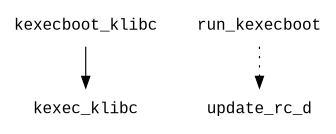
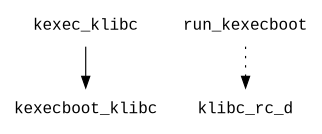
edge "kexecboot_klibc" -> "kexec_klibc": reversed
node "update_rc_d": label "update_rc_d" -> "klibc_rc_d"
